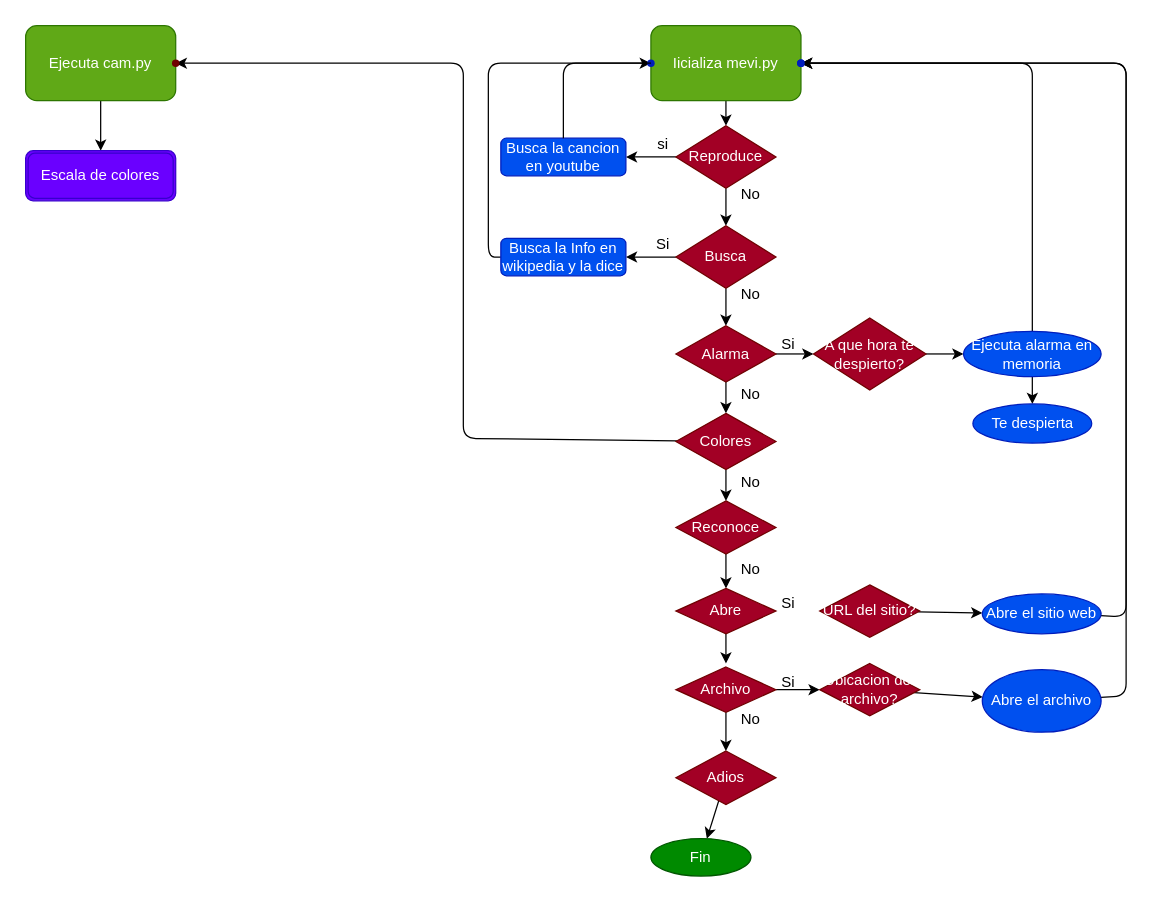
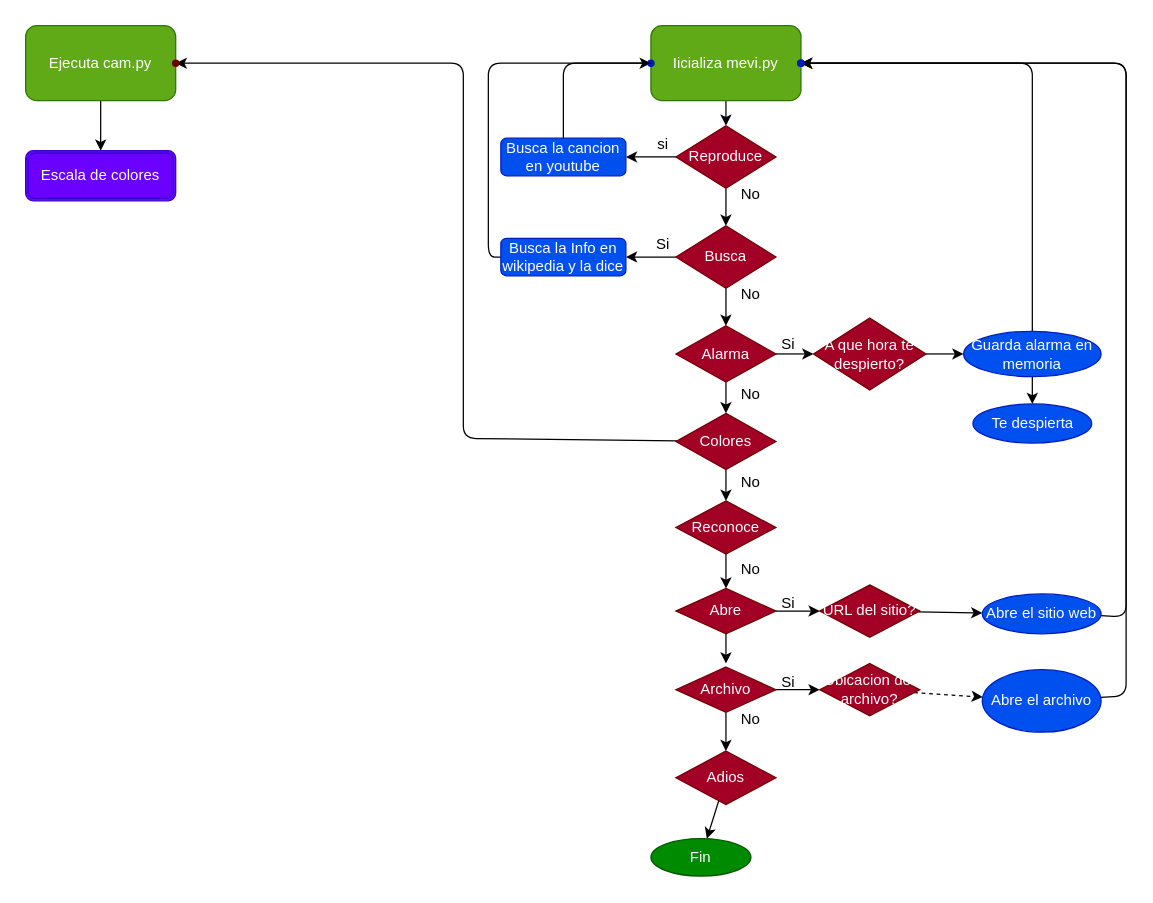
node "Ejecuta alarma en memoria": label "Ejecuta alarma en memoria" -> "Guarda alarma en memoria"
edge "Abre" -> "URL del sitio?": added
edge "Ubicacion del archivo?" -> "Abre el archivo": style solid -> dashed
